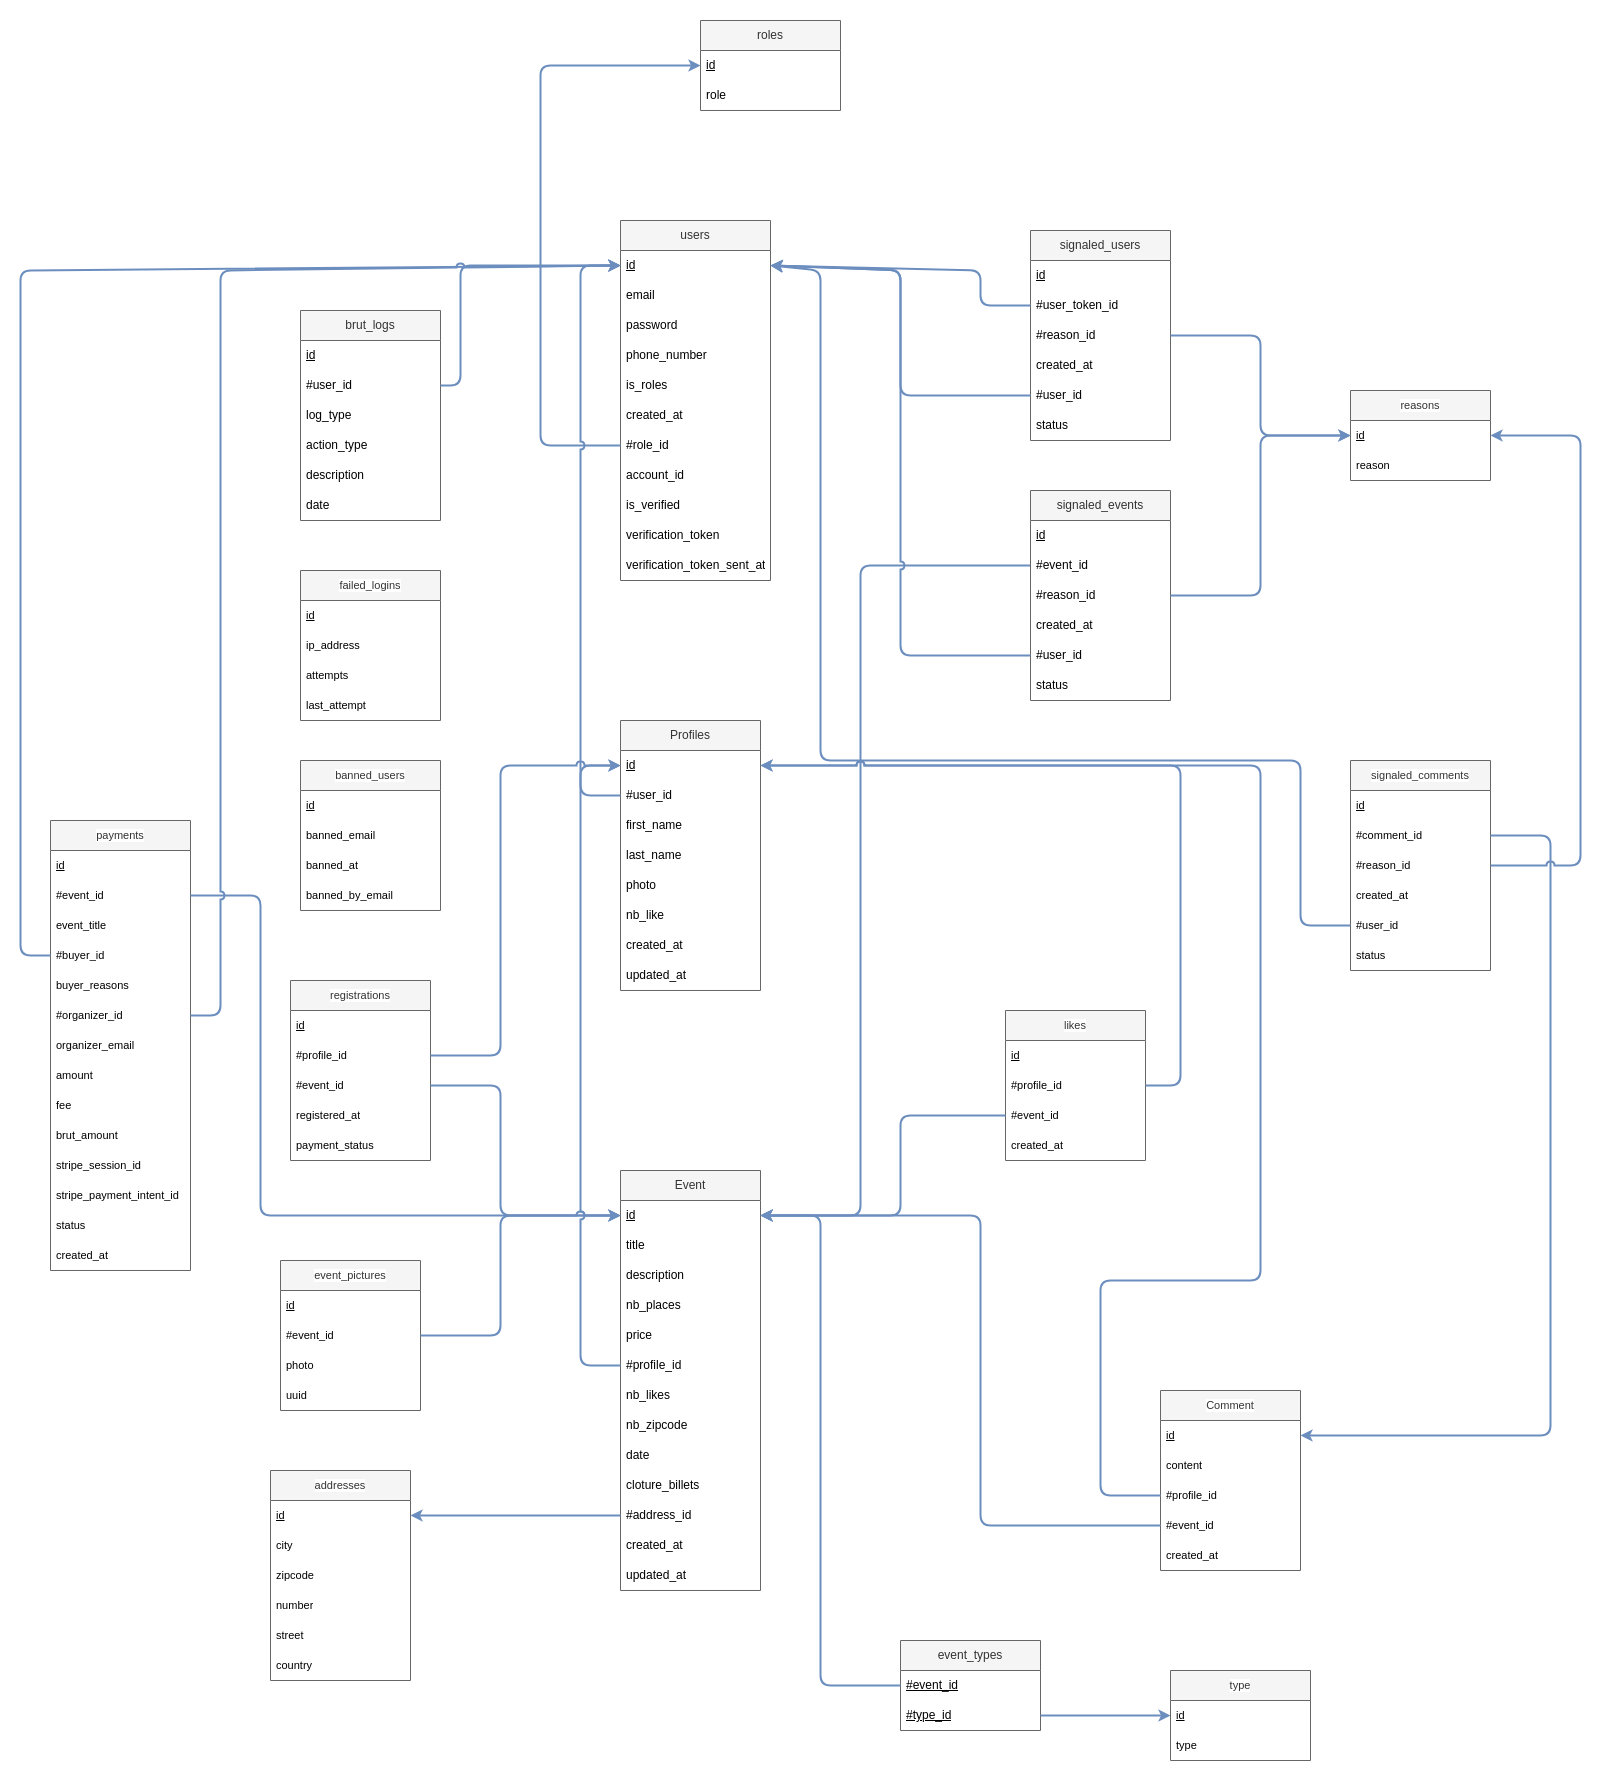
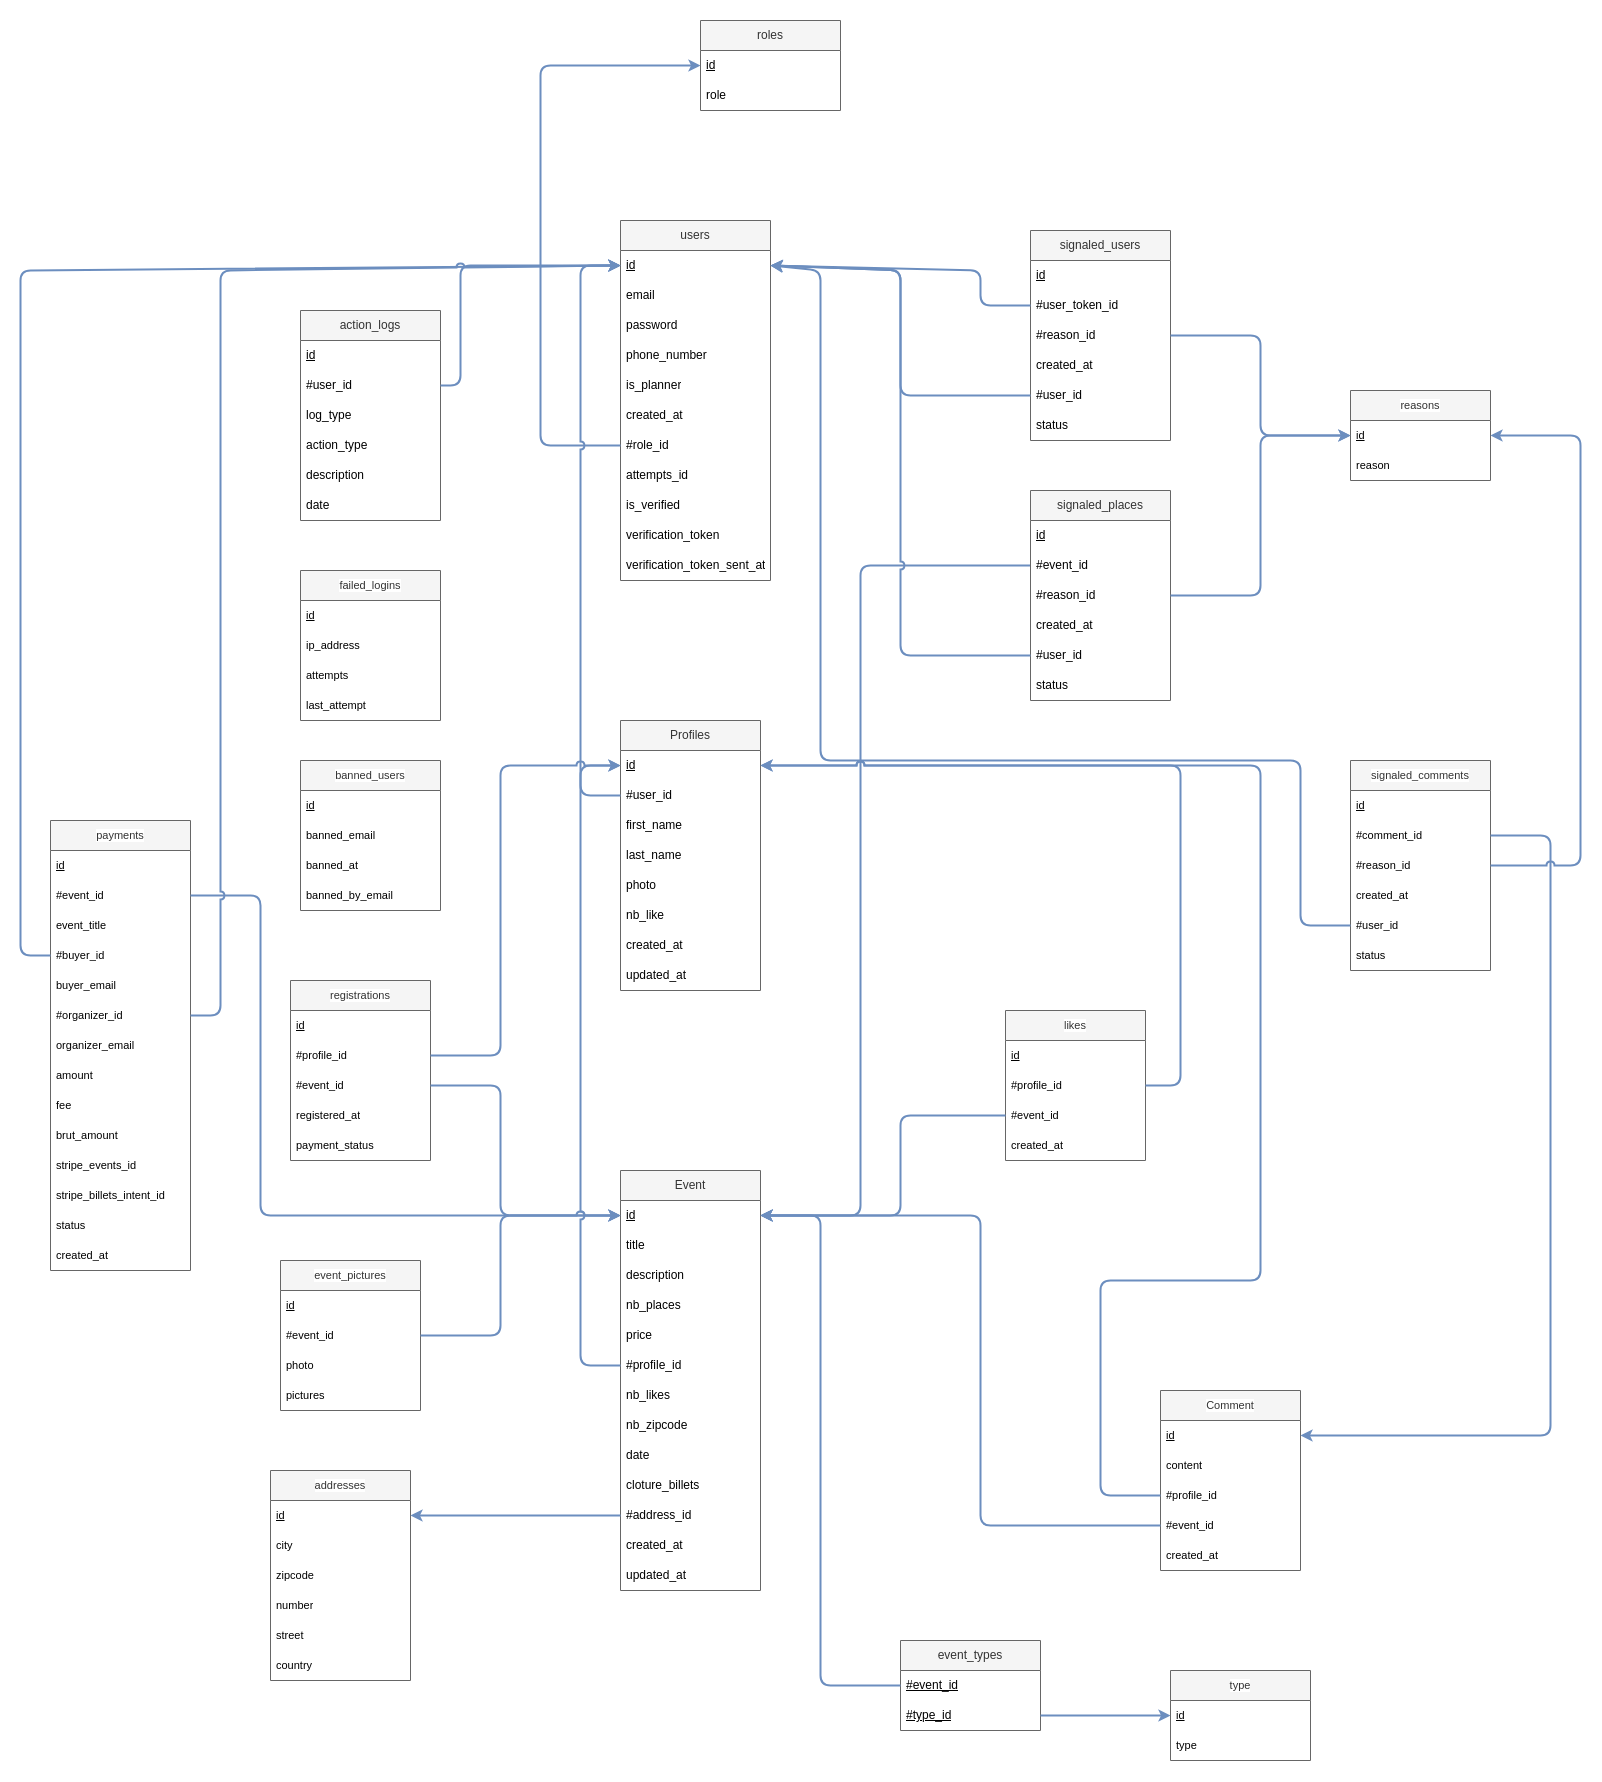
node "brut_logs": label "brut_logs" -> "action_logs"
node "is_roles": label "is_roles" -> "is_planner"
node "account_id": label "account_id" -> "attempts_id"
node "signaled_events": label "signaled_events" -> "signaled_places"
node "buyer_reasons": label "buyer_reasons" -> "buyer_email"
node "stripe_session_id": label "stripe_session_id" -> "stripe_events_id"
node "stripe_payment_intent_id": label "stripe_payment_intent_id" -> "stripe_billets_intent_id"
node "uuid": label "uuid" -> "pictures"
